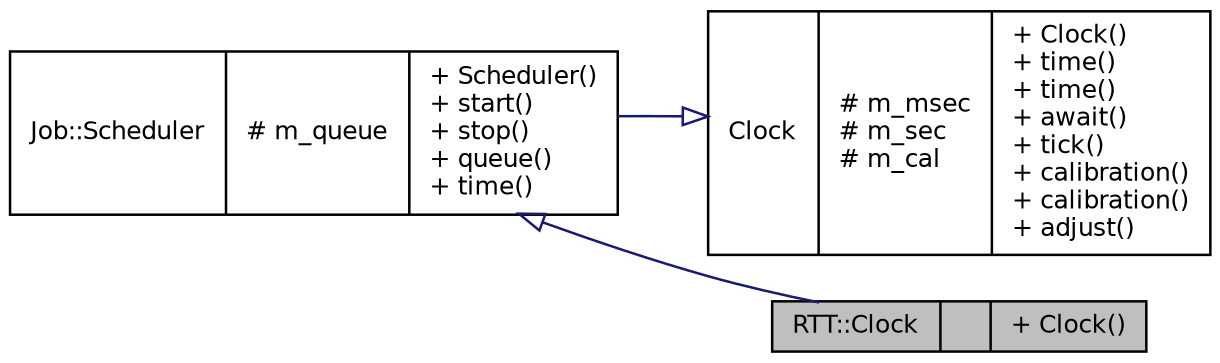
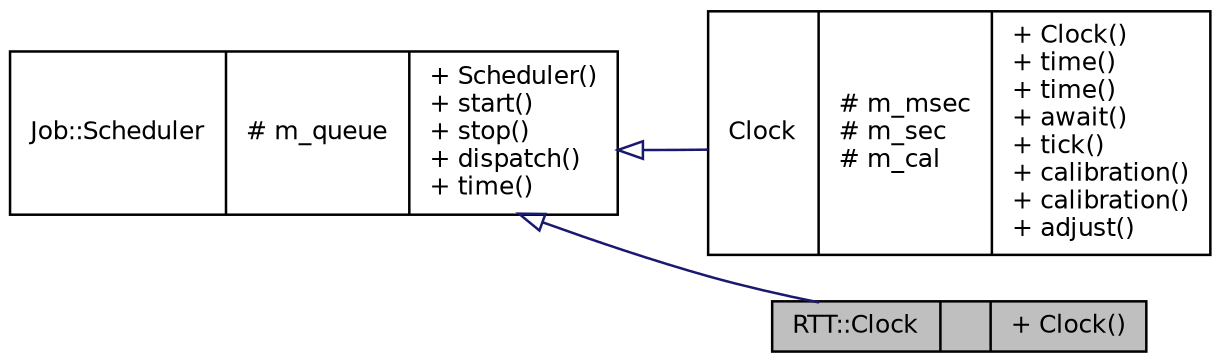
edge "Job::Scheduler" -> "Clock": reversed
node "Job::Scheduler": text "+ queue()" -> "+ dispatch()"
